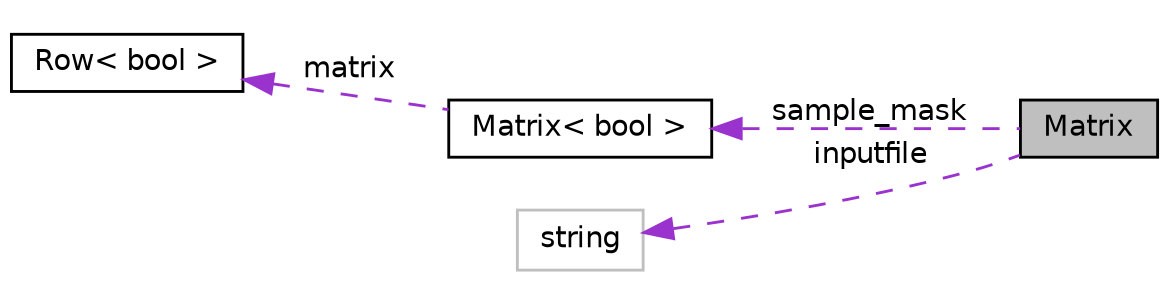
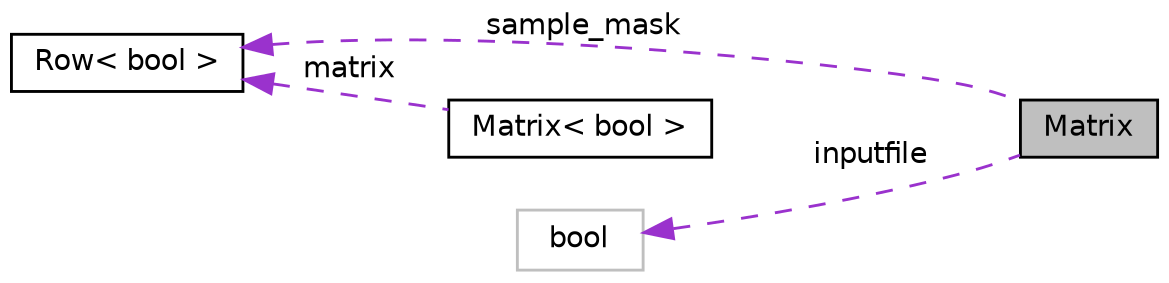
edge "Matrix" -> "Matrix< bool >": now "Matrix" -> "Row< bool >"
node "string": label "string" -> "bool"
